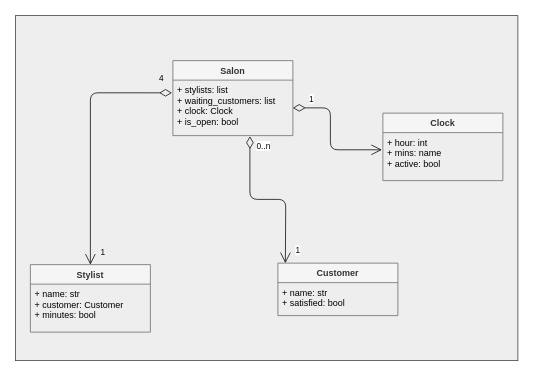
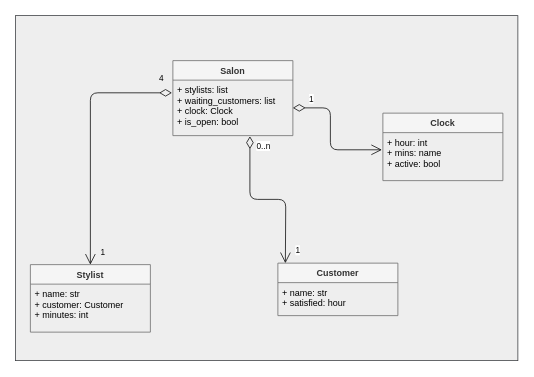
node "+ name: str + satisfied: bool": label "+ name: str + satisfied: bool" -> "+ name: str + satisfied: hour"
node "+ name: str + customer: Customer + minutes: bool": label "+ name: str + customer: Customer + minutes: bool" -> "+ name: str + customer: Customer + minutes: int"
